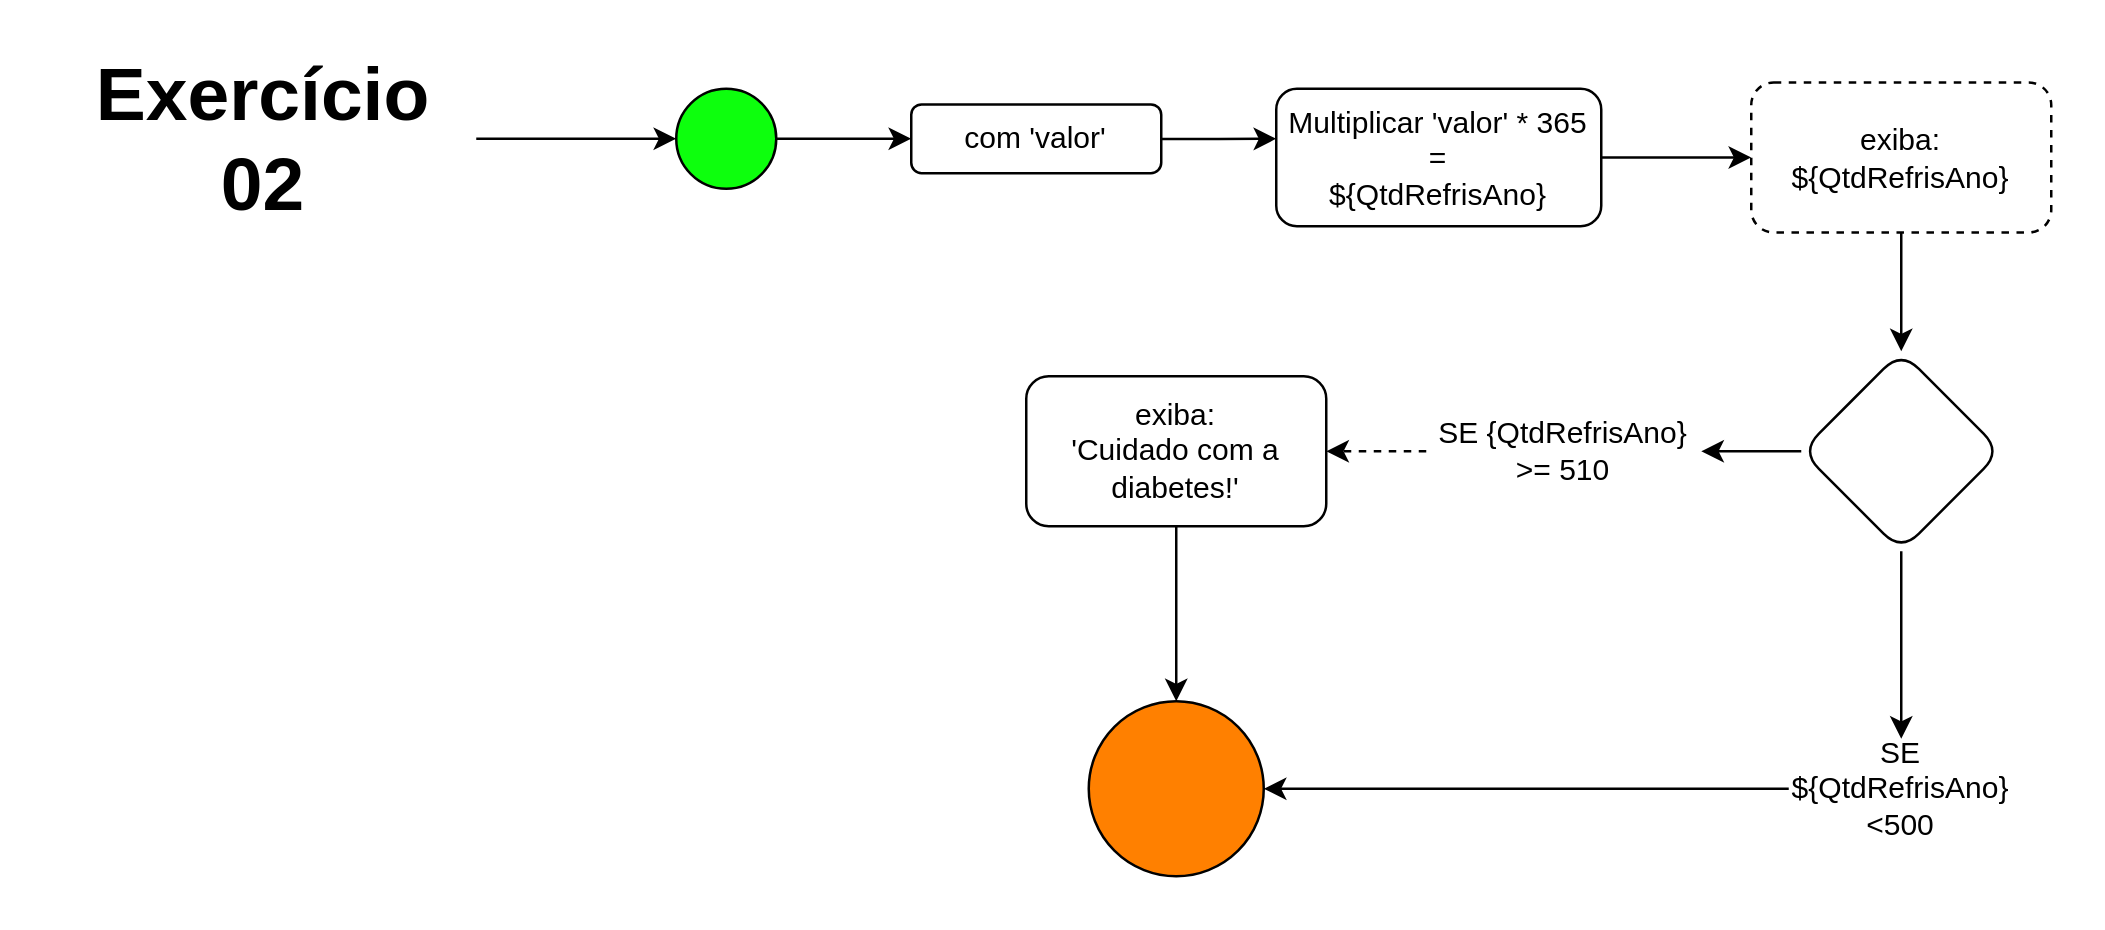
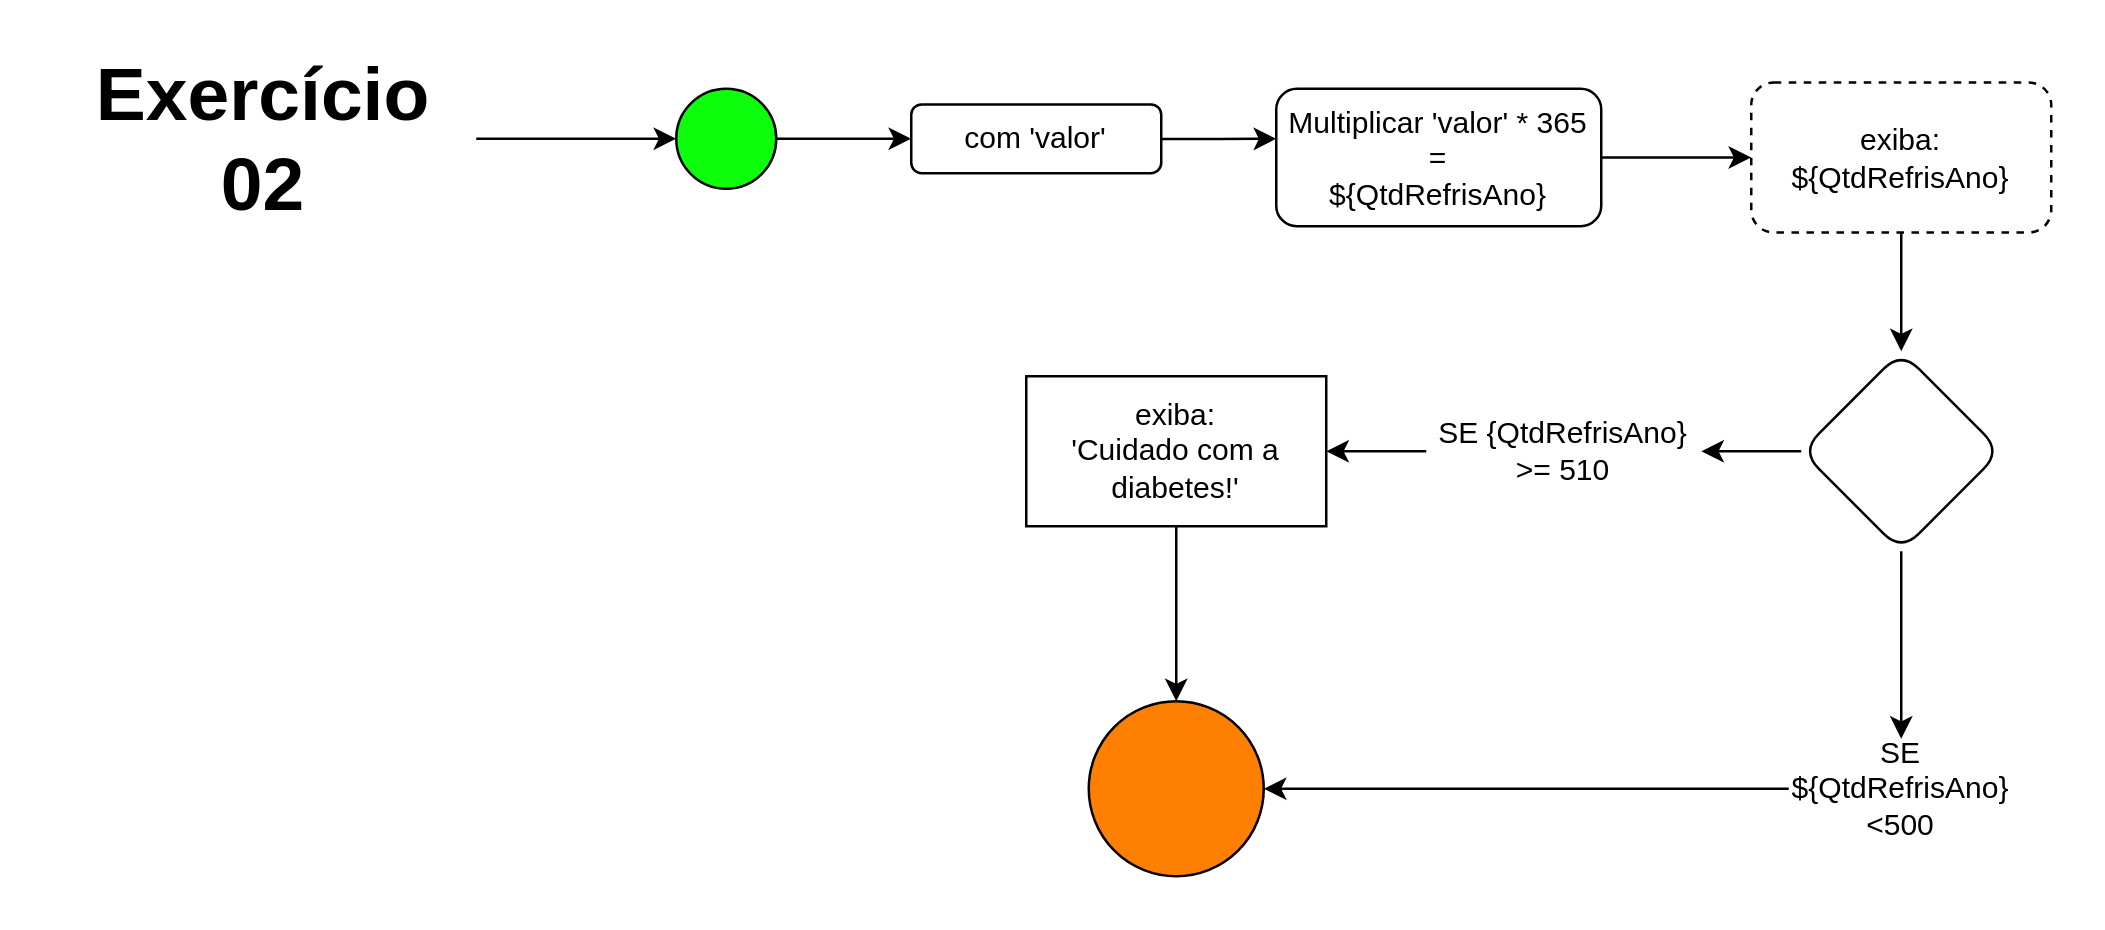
node "exiba: 'Cuidado com a diabetes!'": shape rounded rectangle -> rectangle
edge "SE {QtdRefrisAno} >= 510" -> "exiba: 'Cuidado com a diabetes!'": style dashed -> solid
